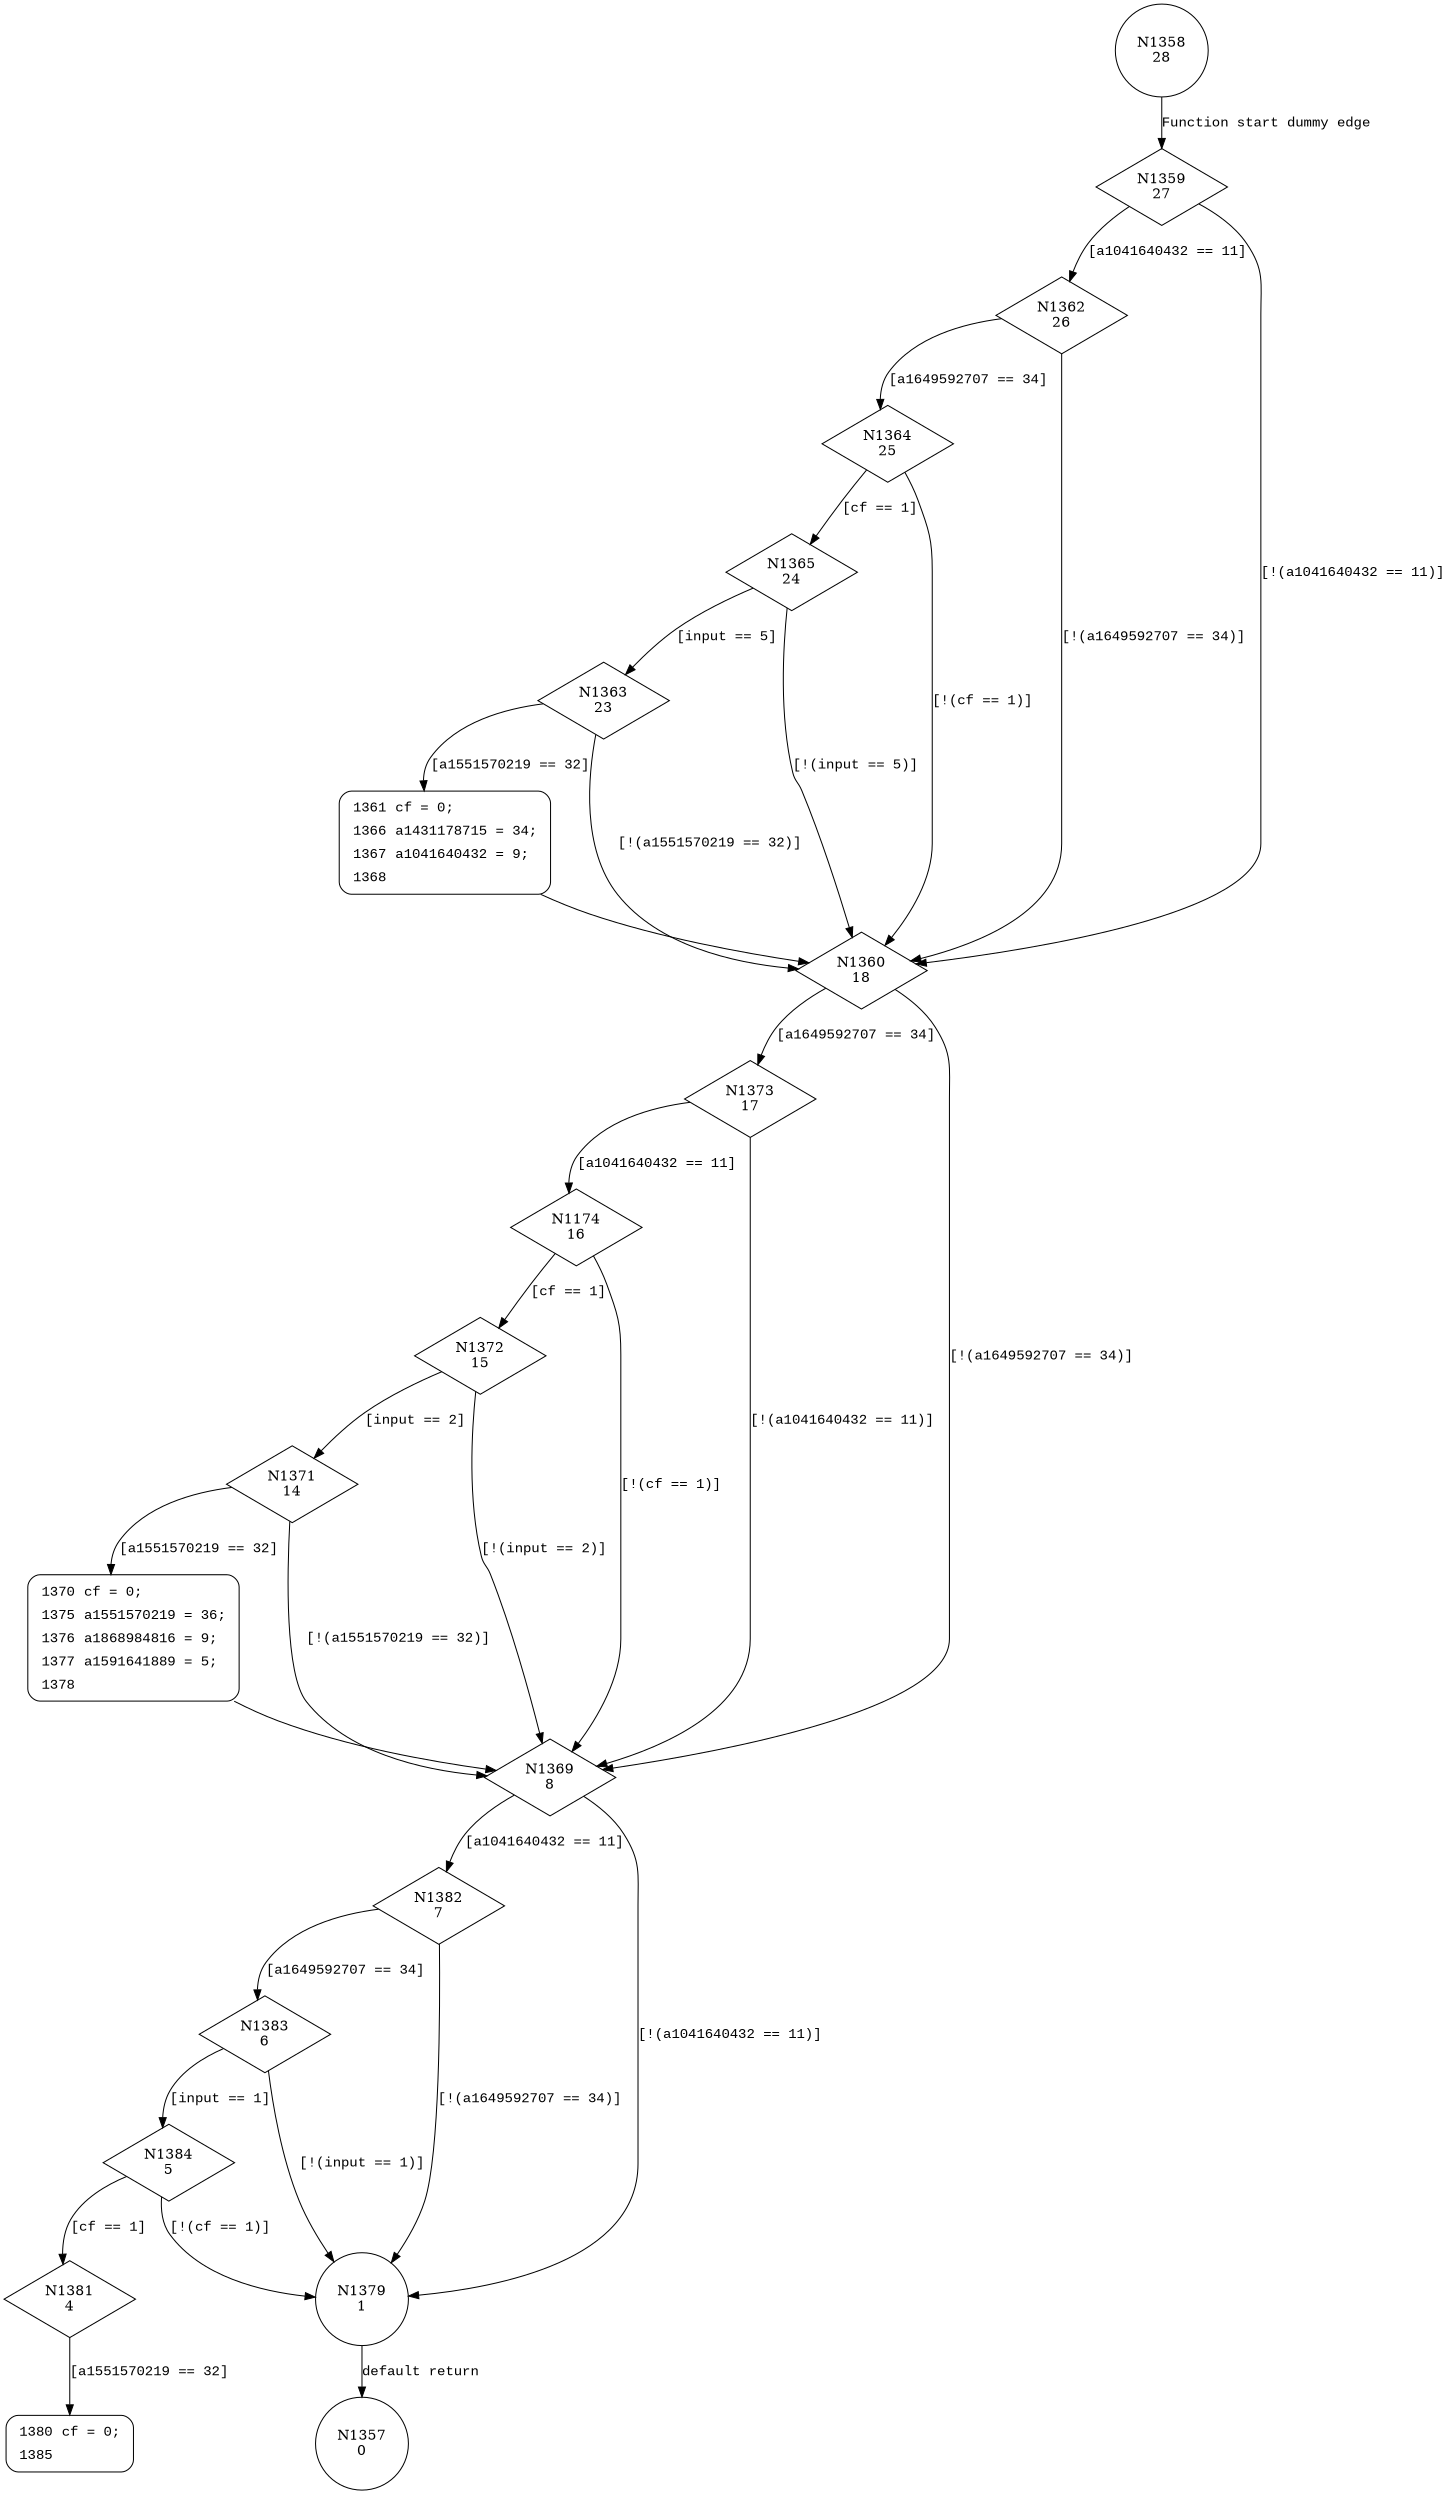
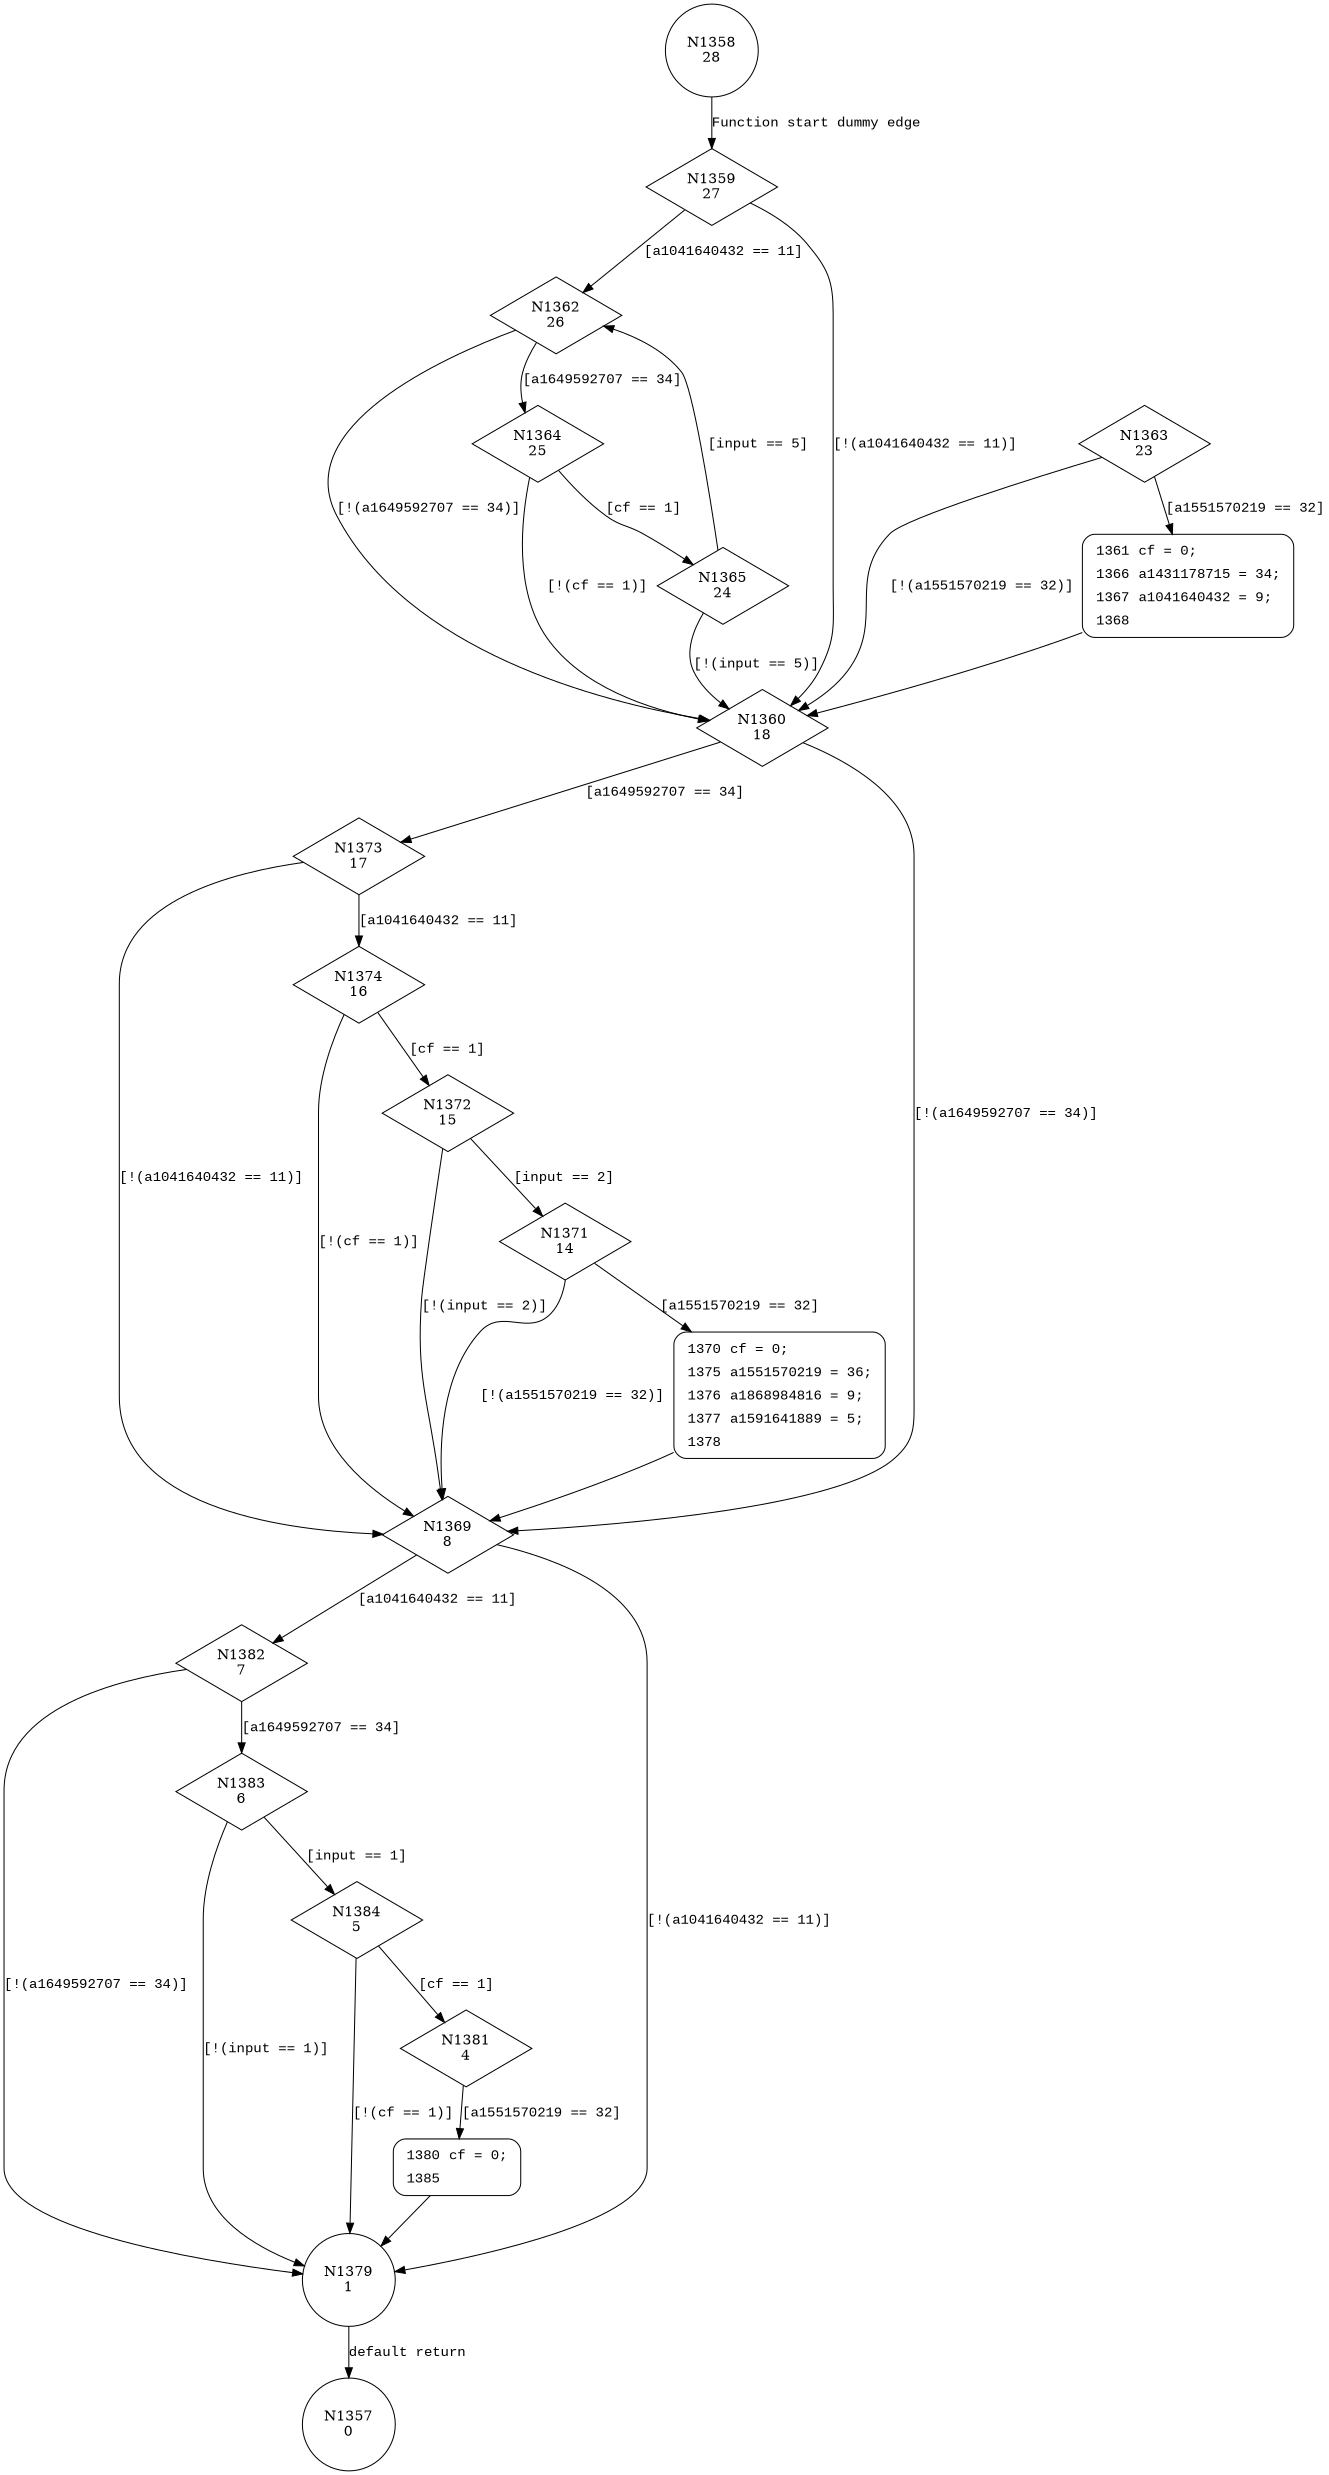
edge "N1365 24" -> "N1363 23": now "N1365 24" -> "N1362 26"
node "N1174 16": label "N1174 16" -> "N1374 16"
edge "1380" -> "N1379 1": added
